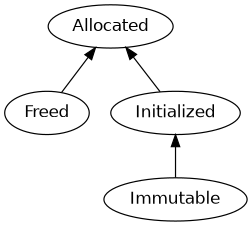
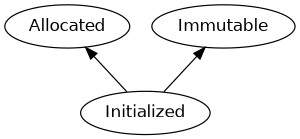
node "Freed": removed
edge "Immutable" -> "Initialized": reversed
